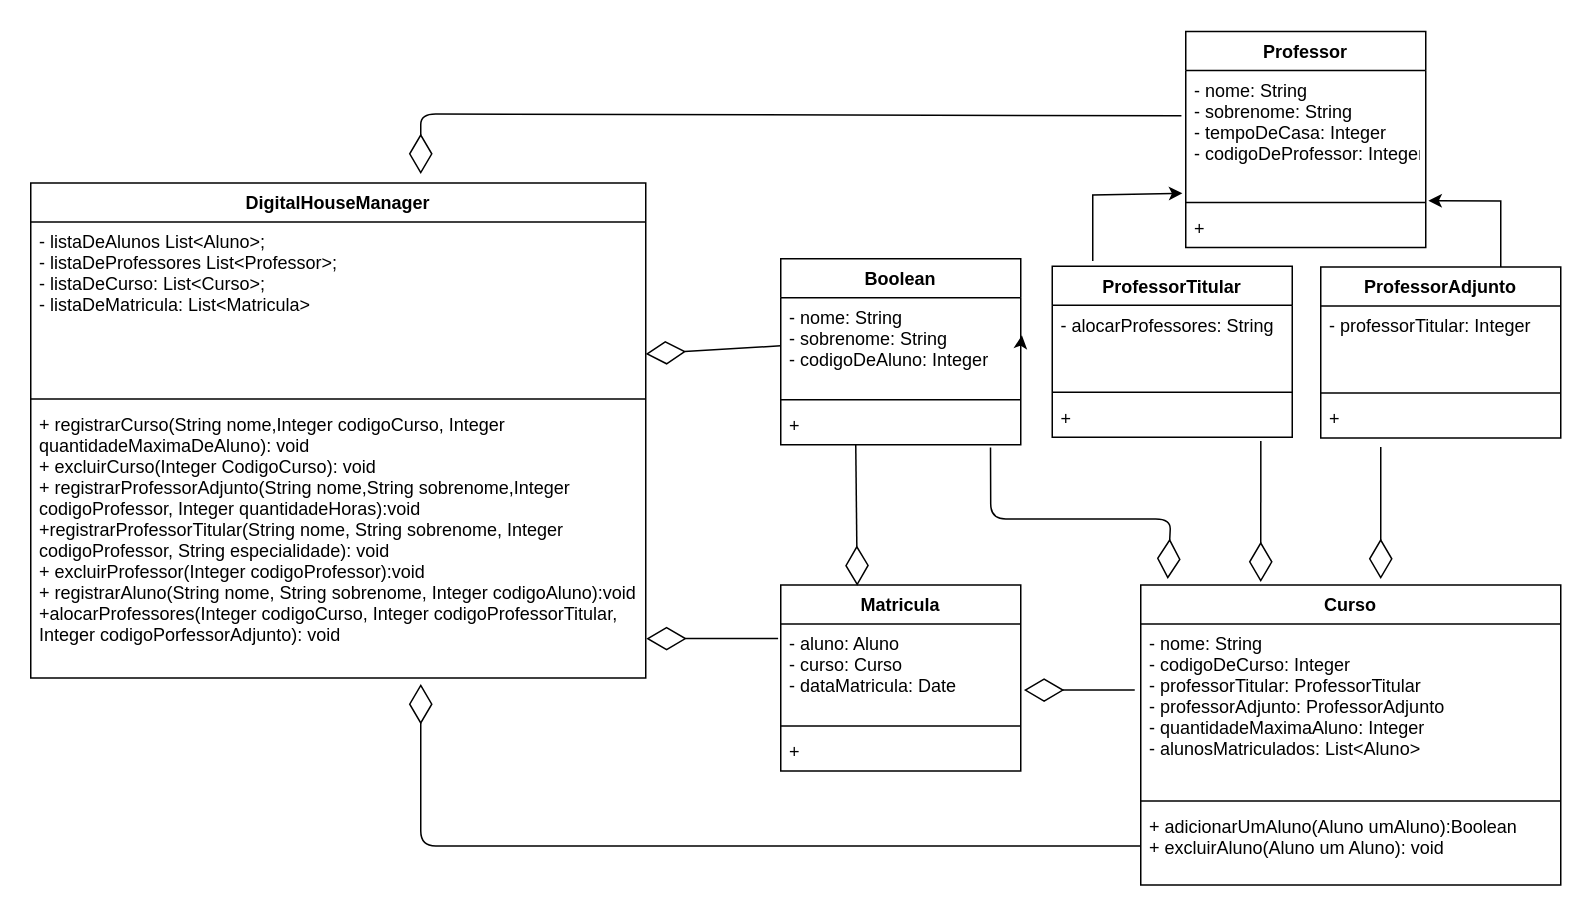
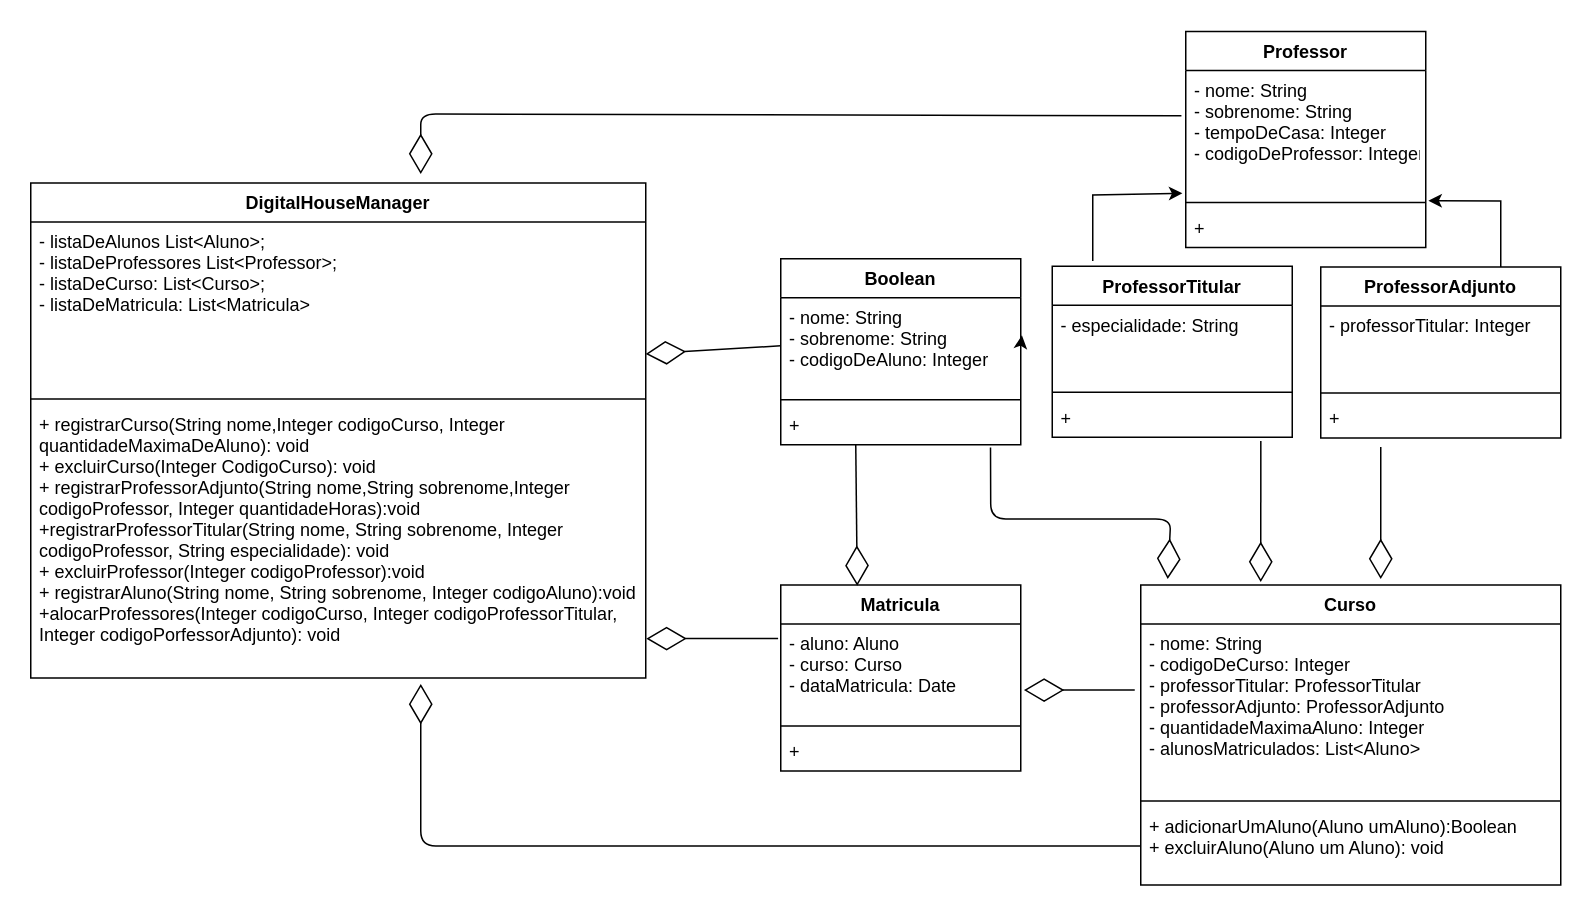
node "- alocarProfessores: String": label "- alocarProfessores: String" -> "- especialidade: String"
